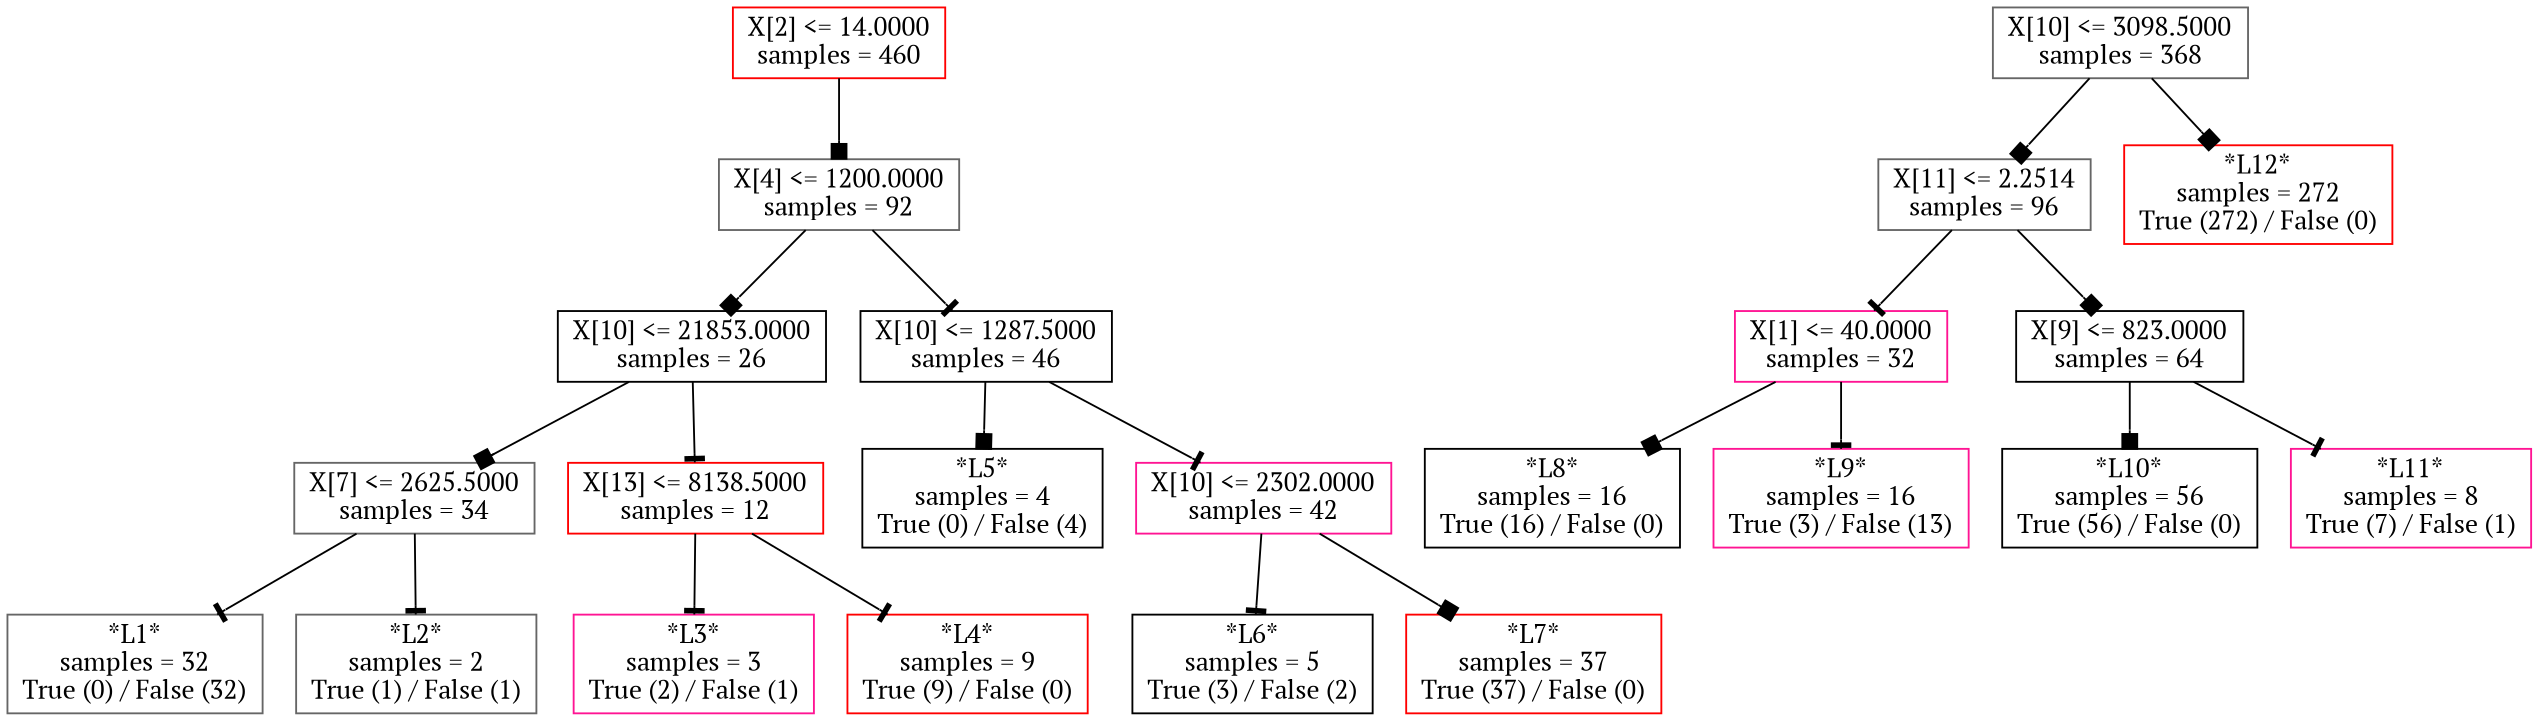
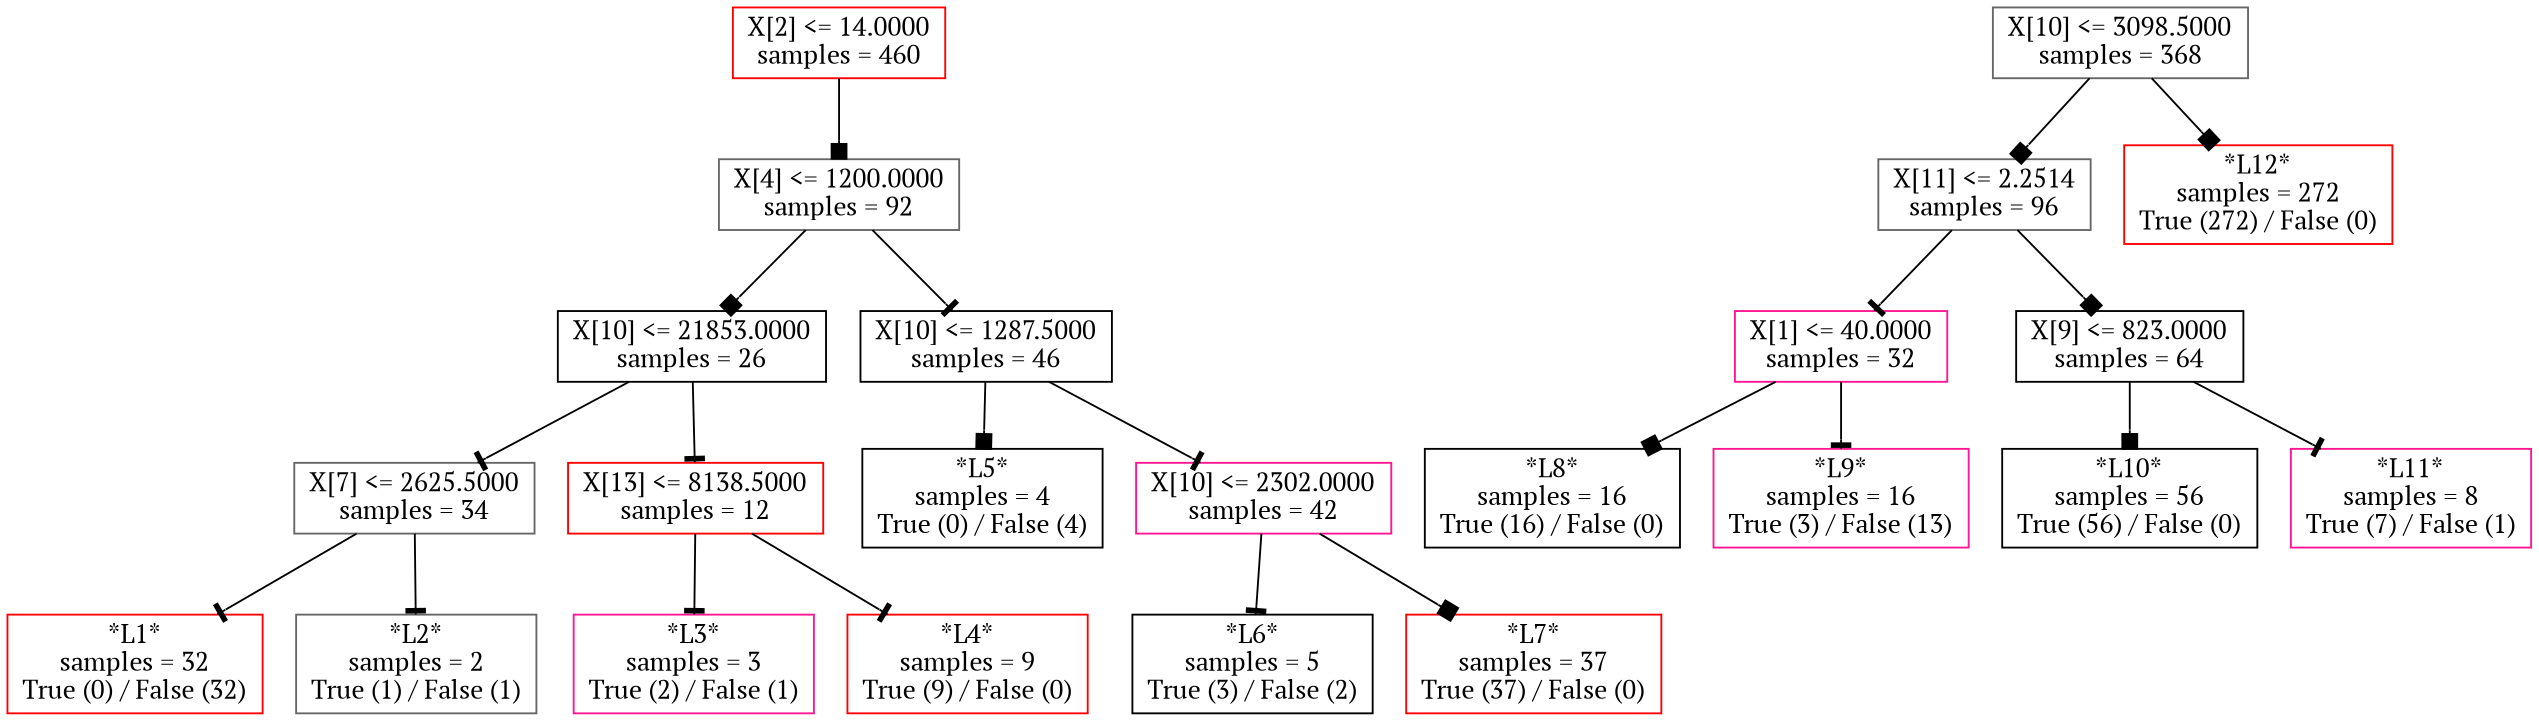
edge "X[10] <= 21853.0000 samples = 26" -> "X[7] <= 2625.5000 samples = 34": arrowhead box -> tee
node "*L1* samples = 32 True (0) / False (32)": color gray40 -> red
